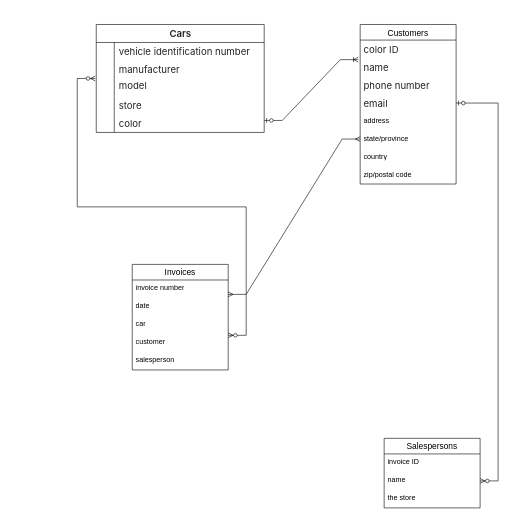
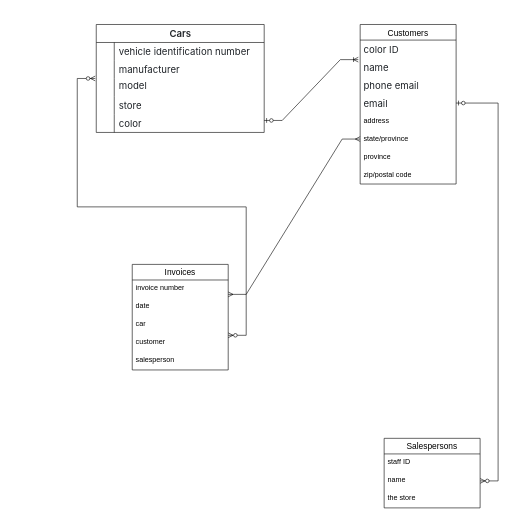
node "phone number": label "phone number" -> "phone email"
node "country": label "country" -> "province"
node "invoice ID": label "invoice ID" -> "staff ID"
